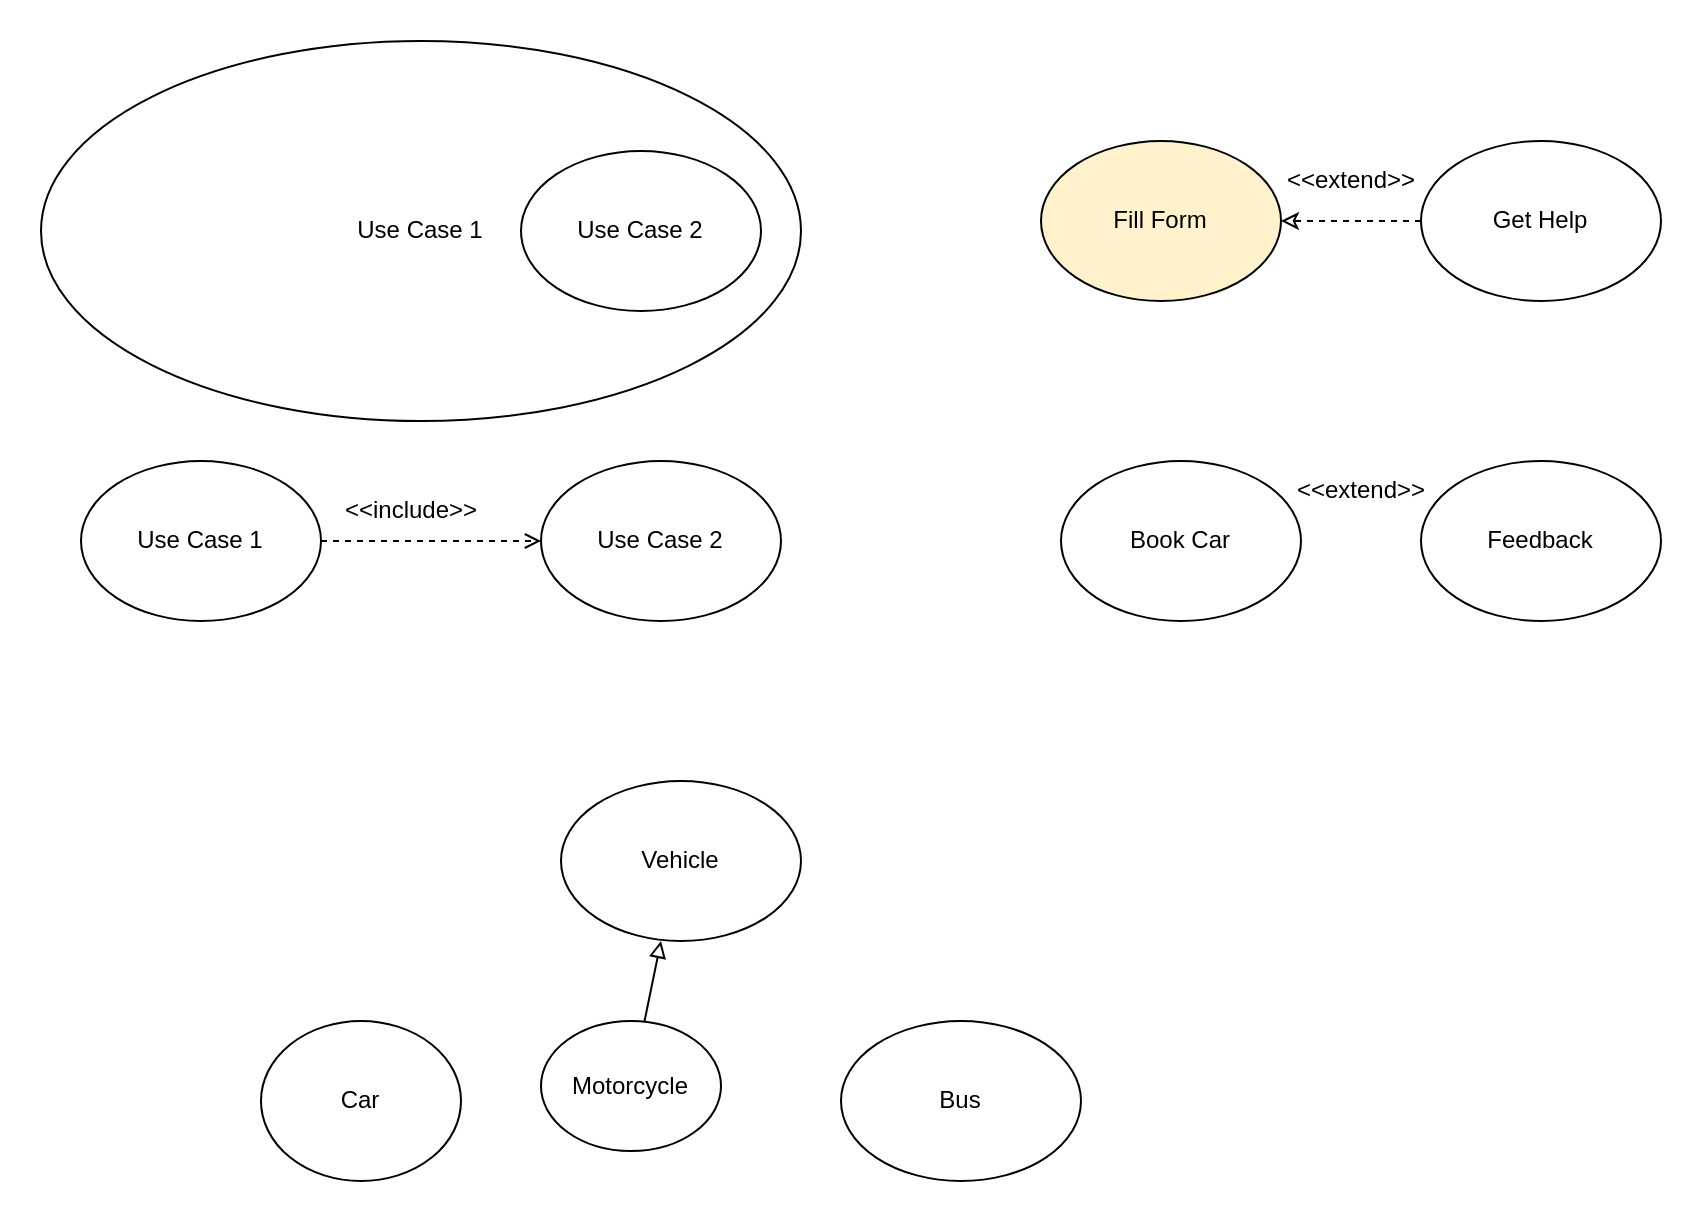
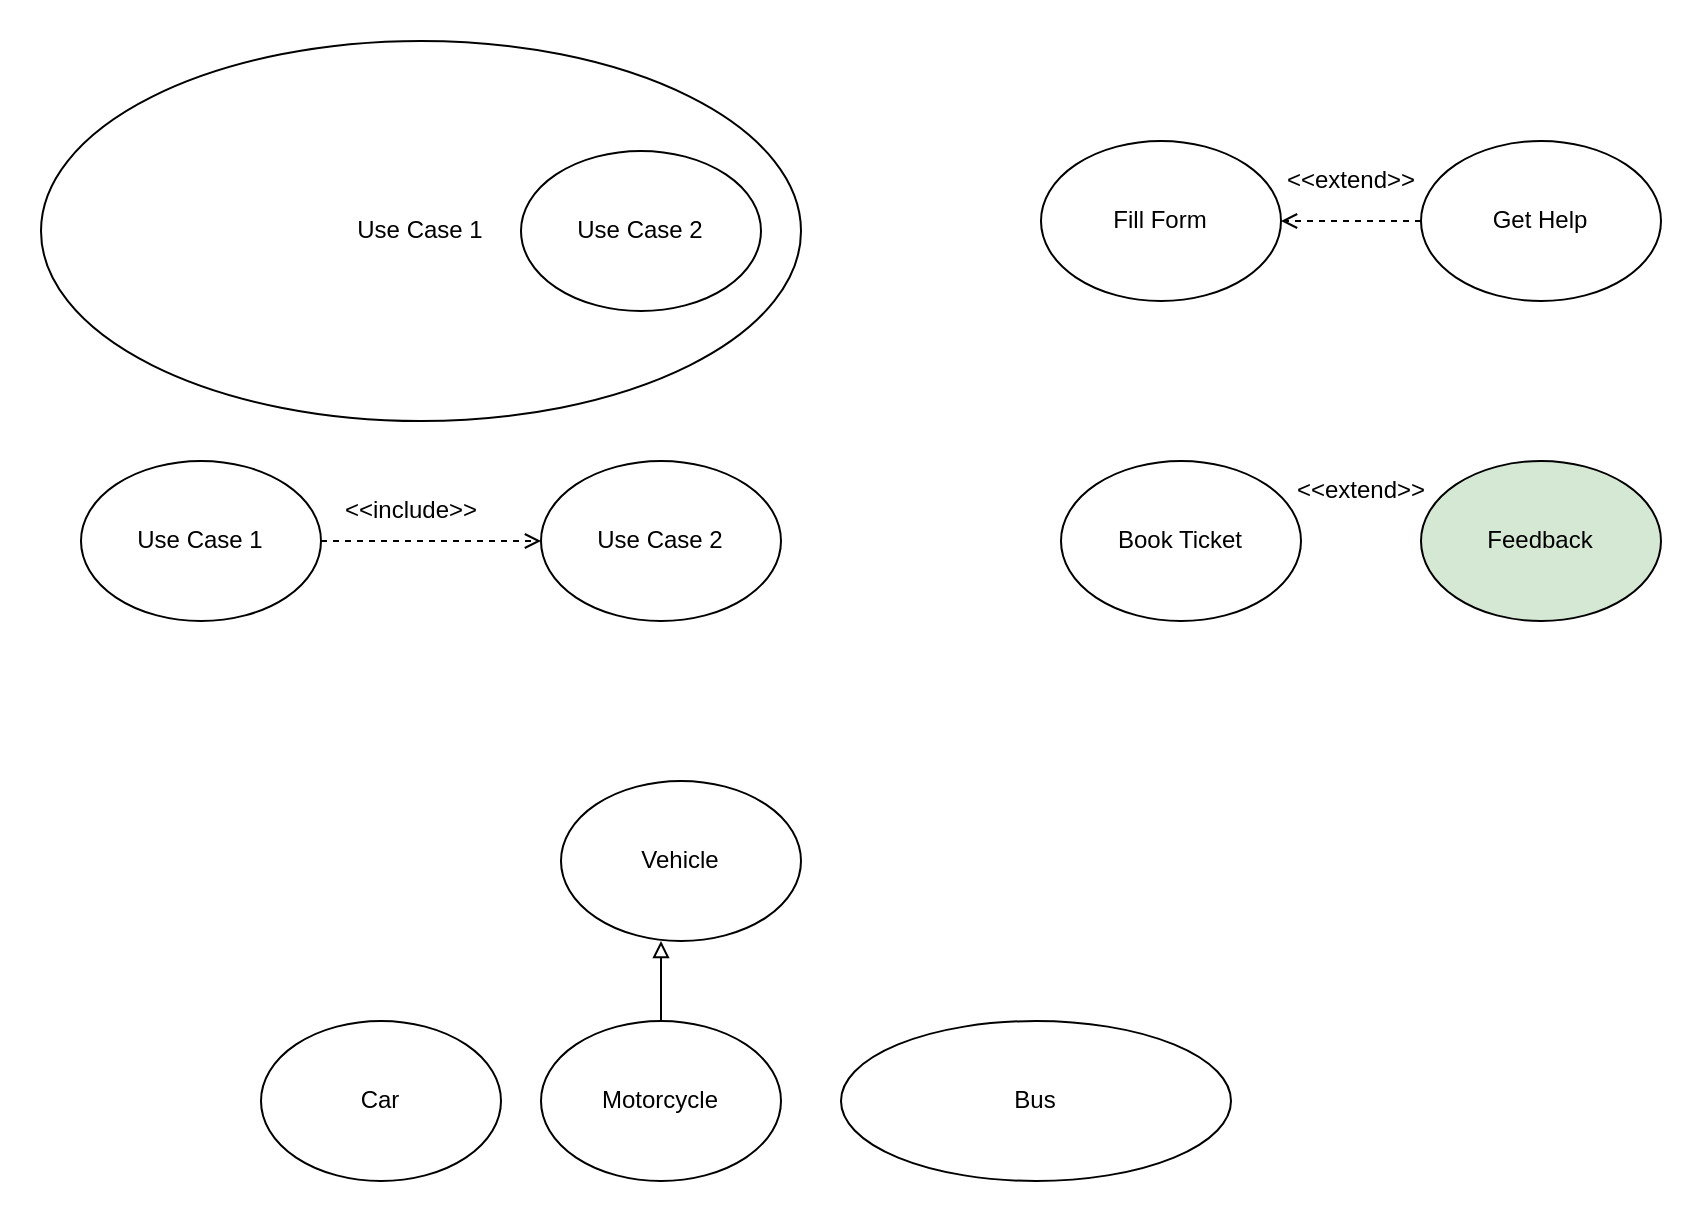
node "Fill Form": fillcolor #fff2cc -> #ffffff
edge "Get Help" -> "Fill Form": arrowhead classic -> open
node "Book Car": label "Book Car" -> "Book Ticket"
node "Feedback": fillcolor #ffffff -> #d5e8d4
node "Motorcycle": size 180x130 -> 240x160
node "Car": size 200x160 -> 240x160
node "Bus": size 240x160 -> 390x160
